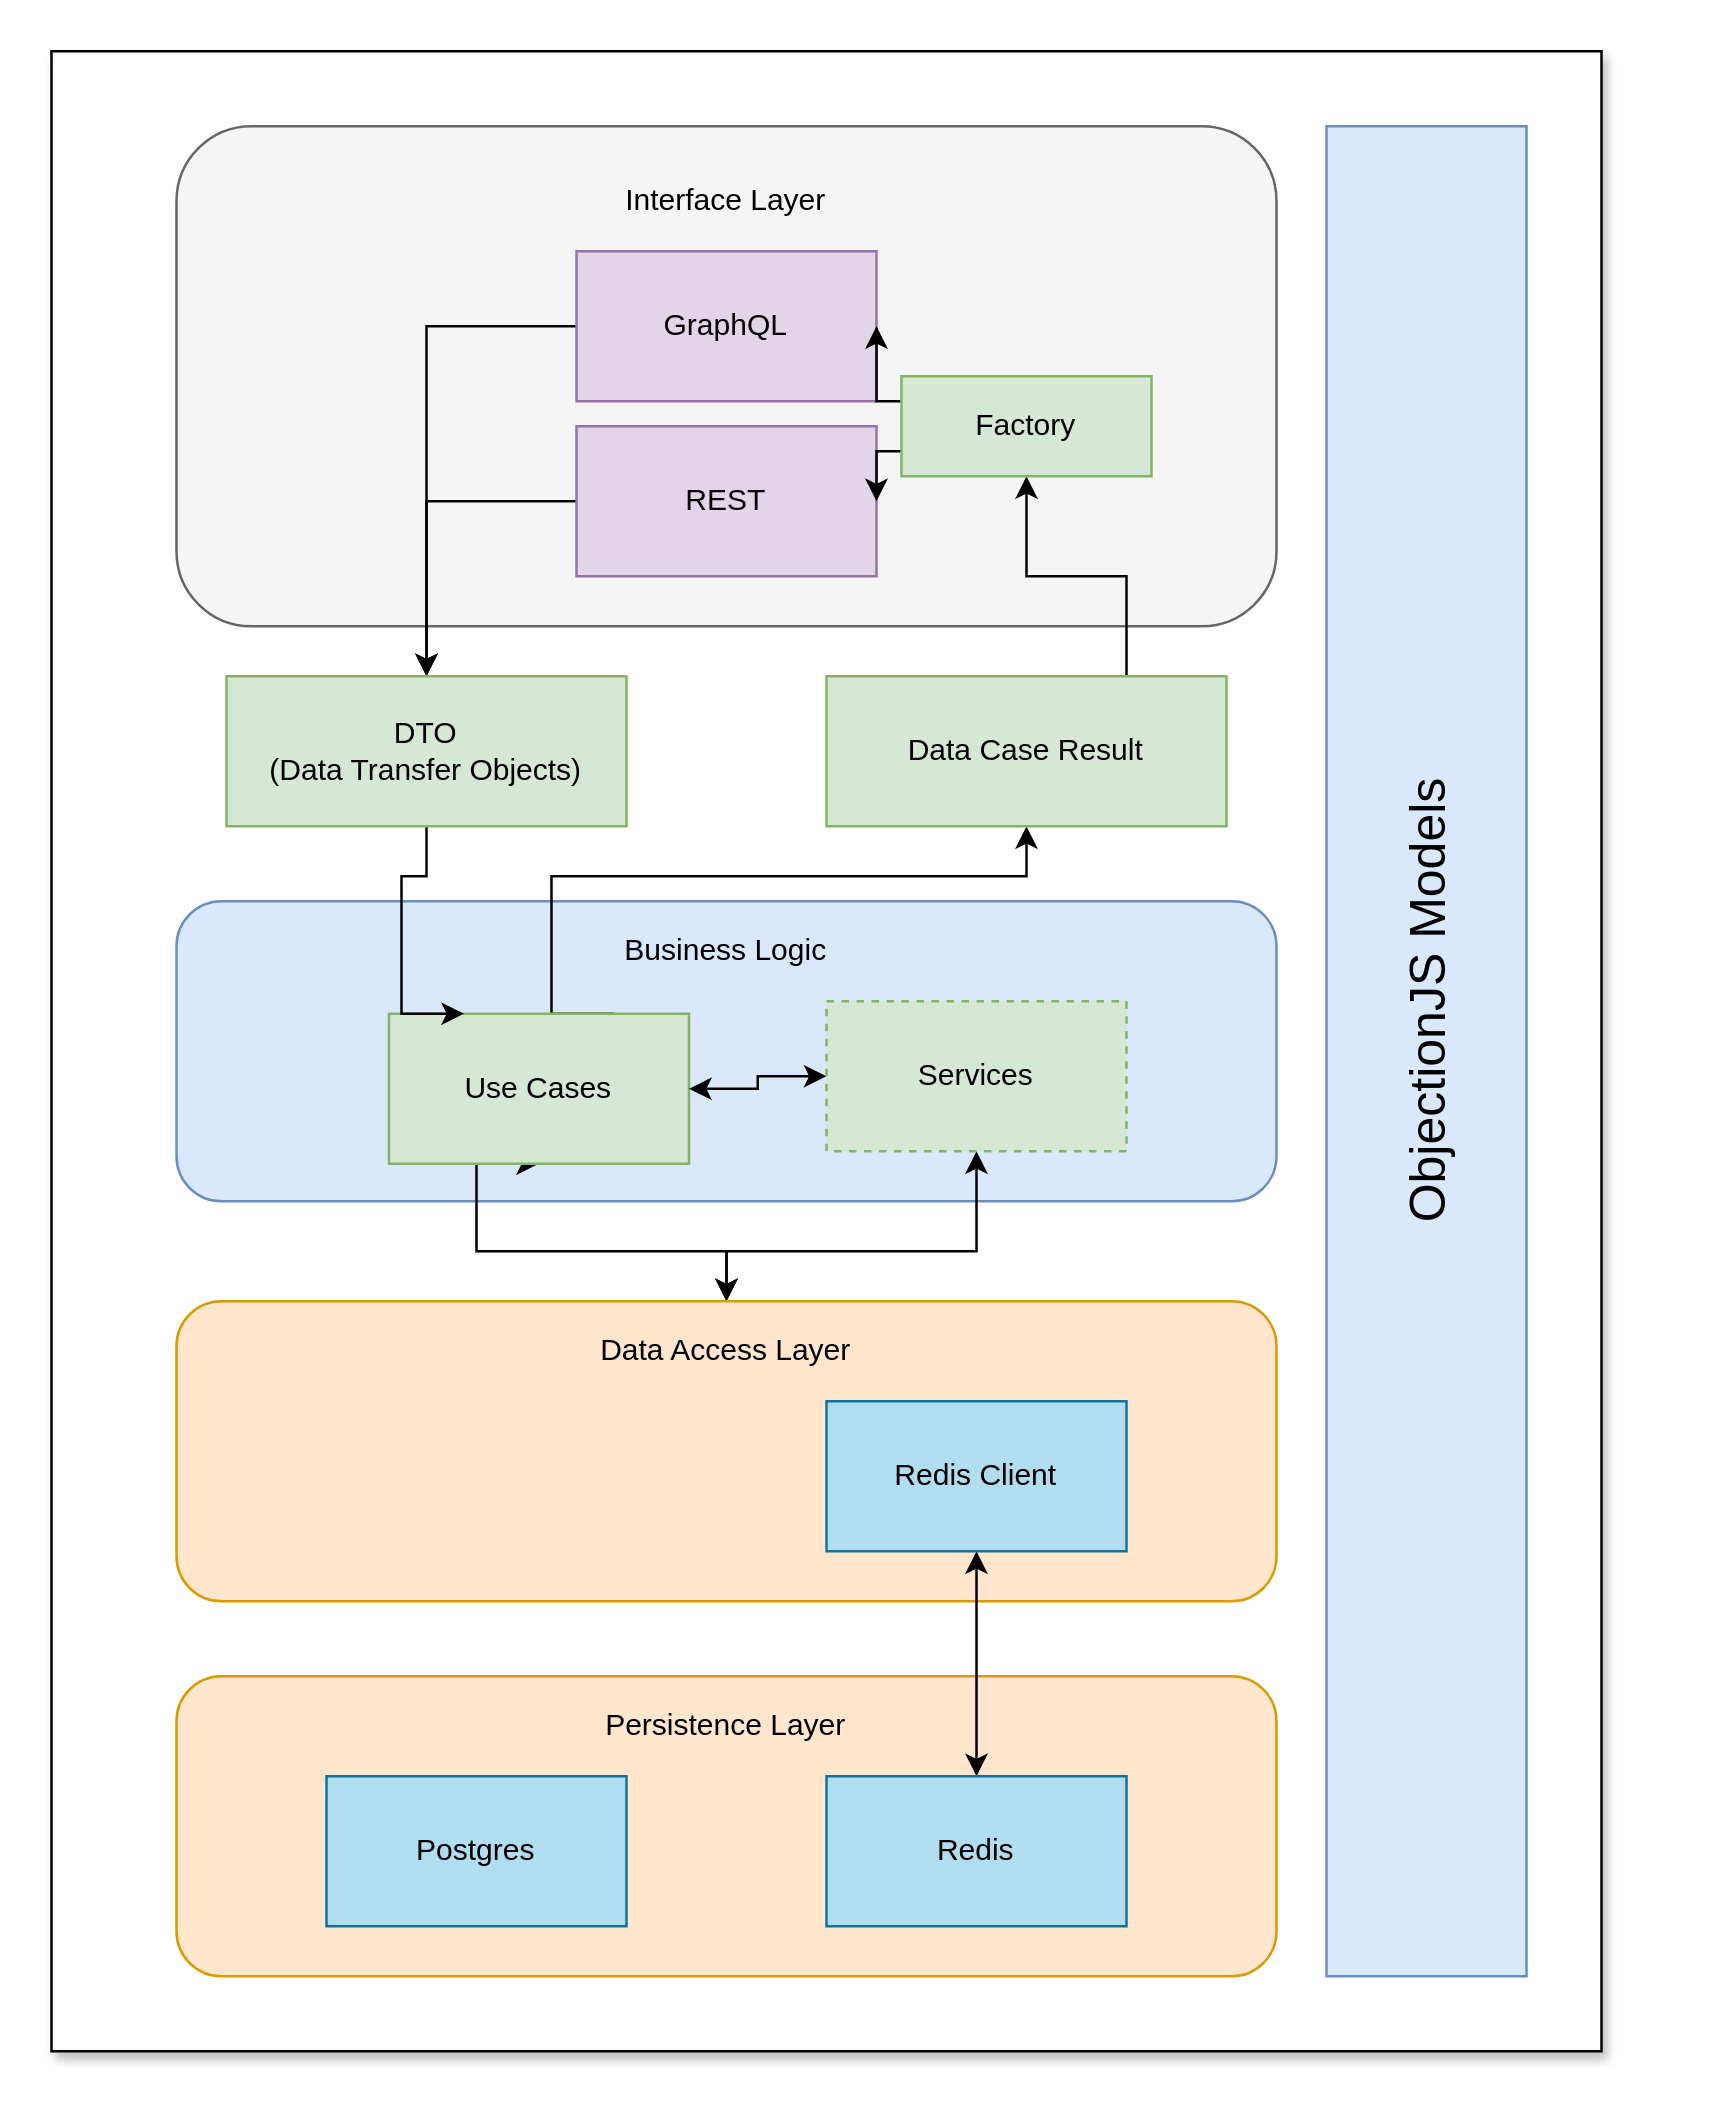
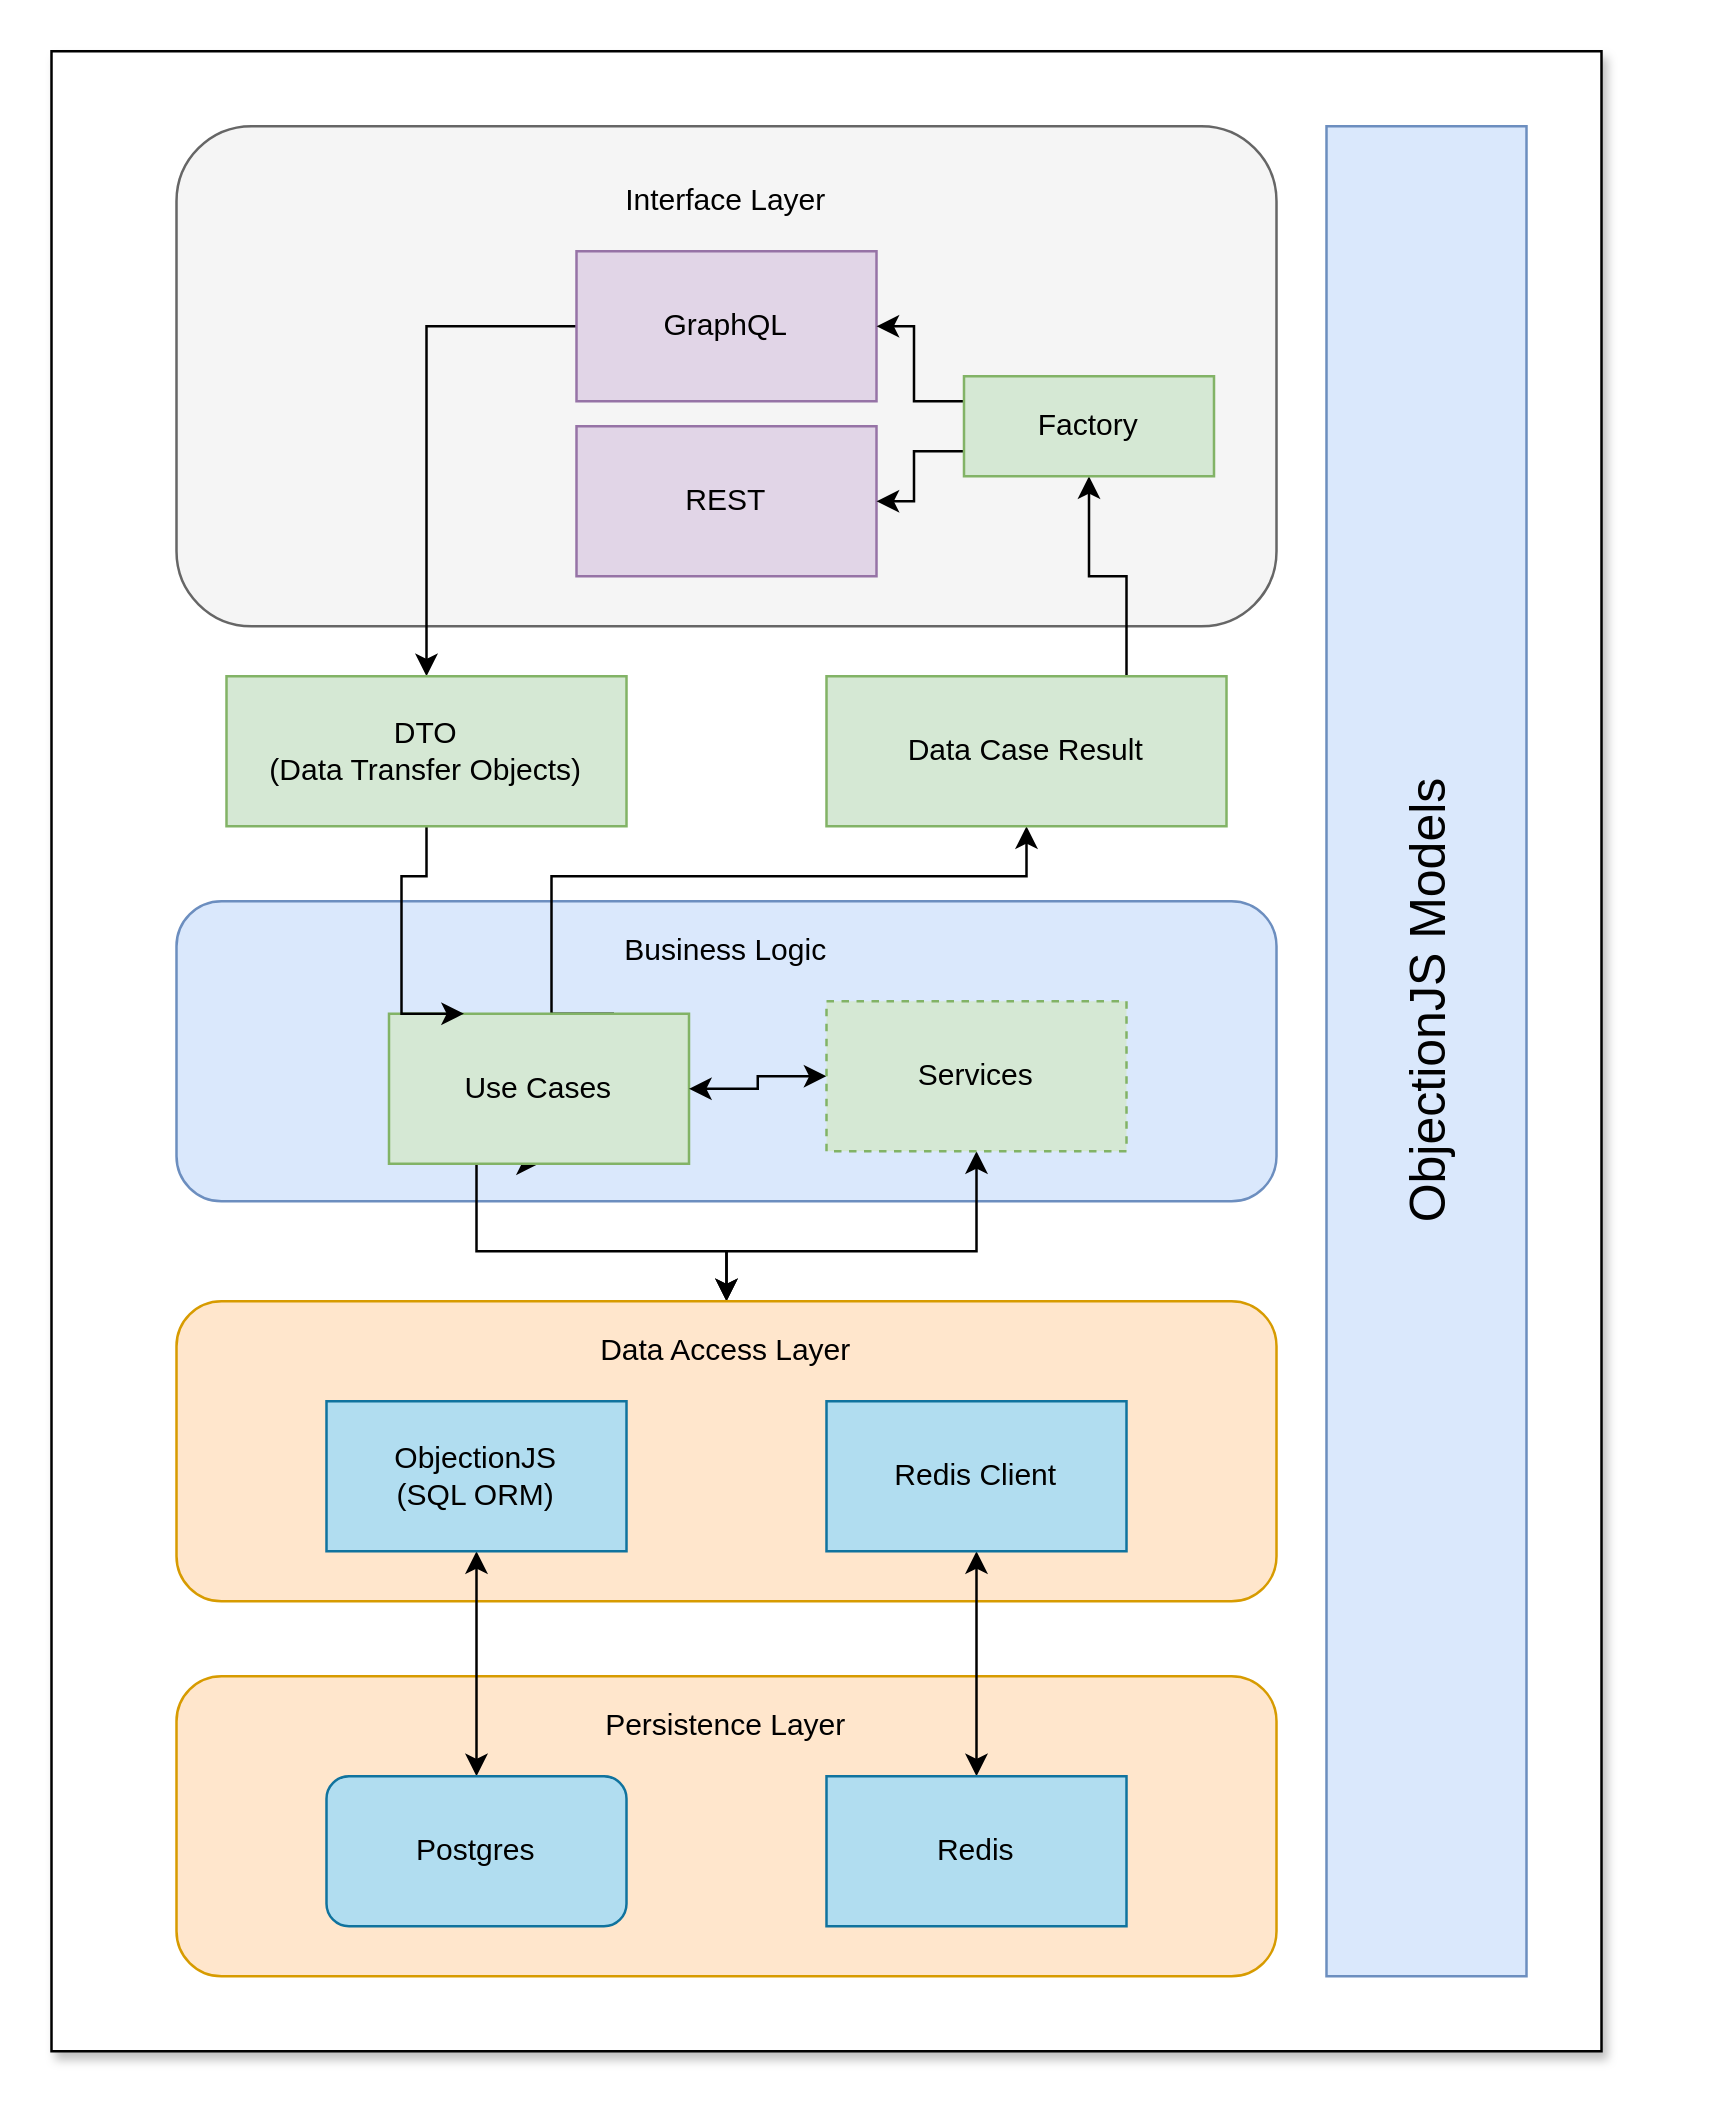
node "Factory": moved (1026, 426) -> (1089, 426)
edge "REST" -> "DTO (Data Transfer Objects)": removed
node "ObjectionJS (SQL ORM)": added
edge "ObjectionJS (SQL ORM)" -- "Postgres": added
node "Postgres": shape rectangle -> rounded rectangle
